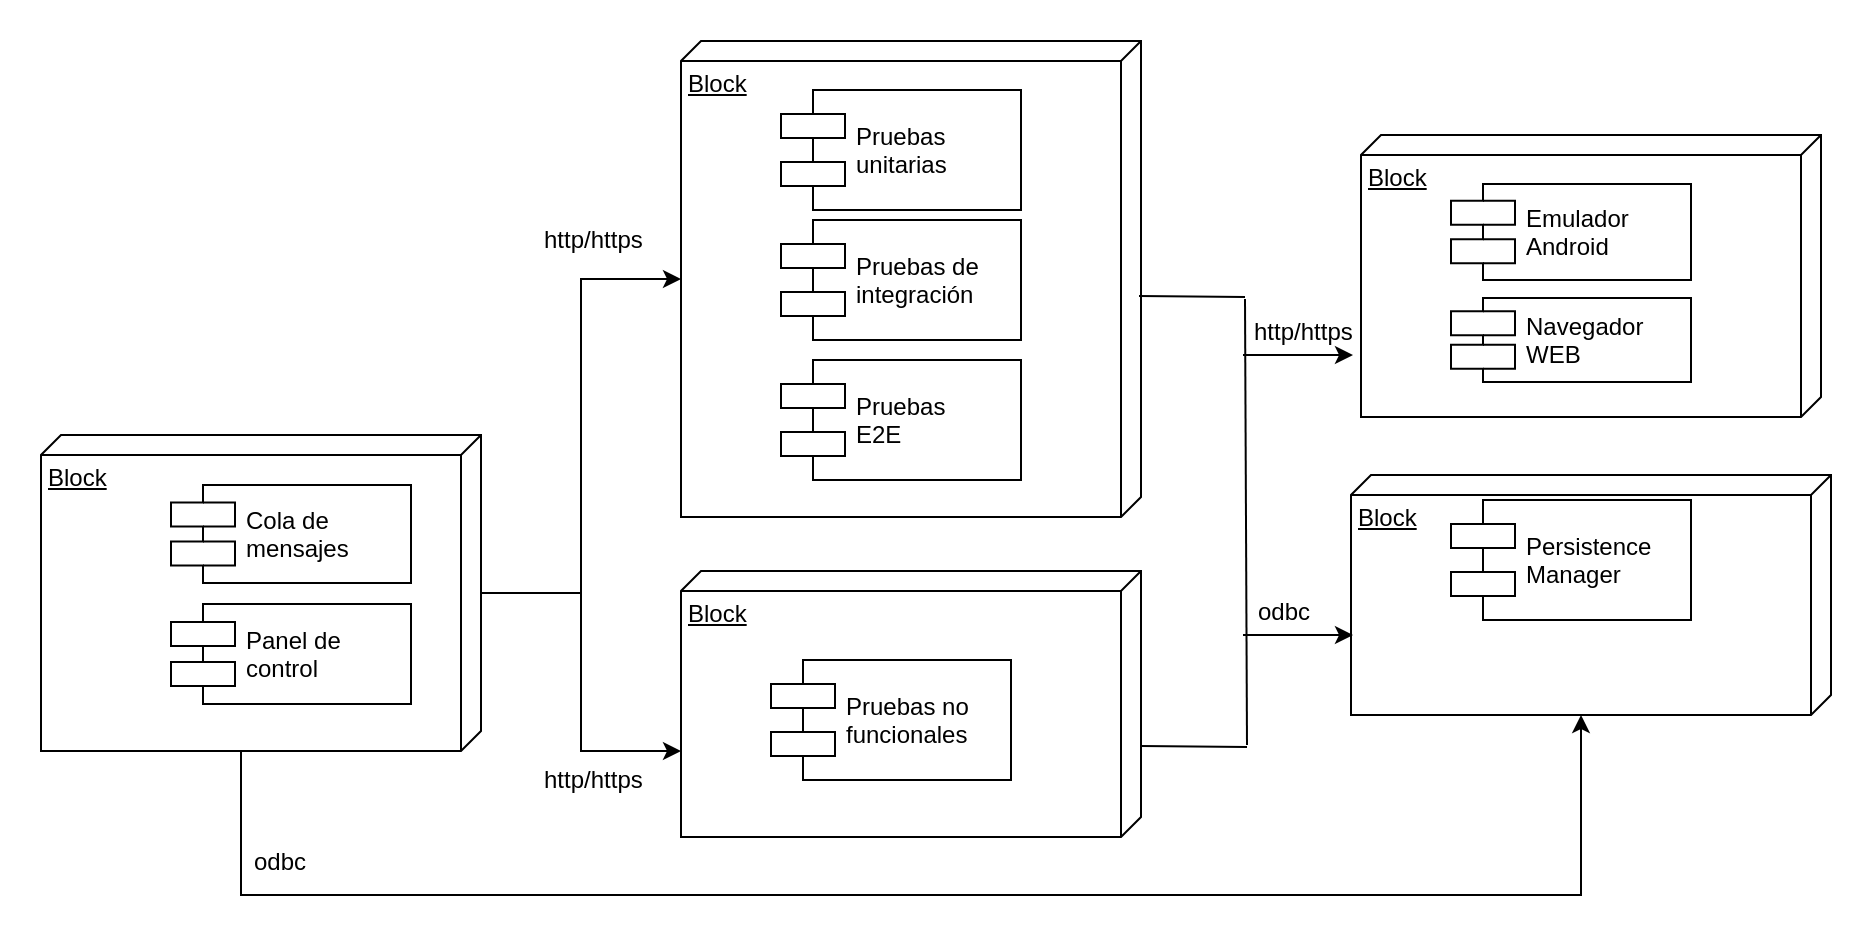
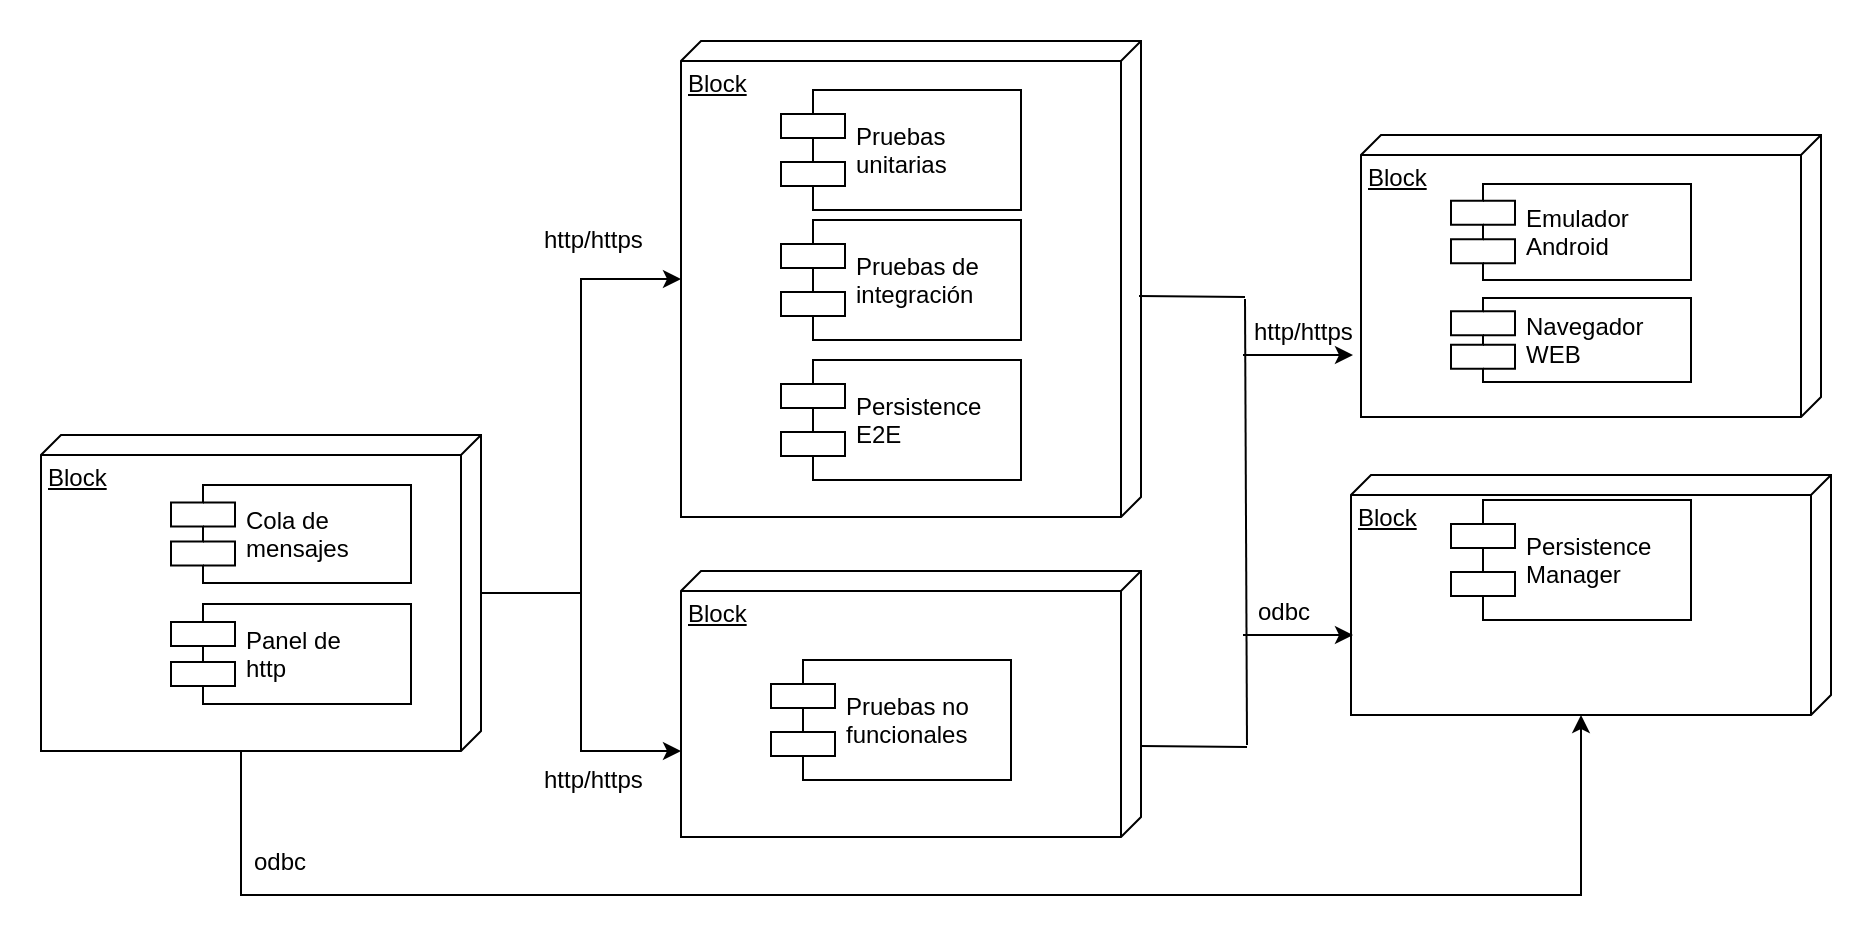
node "Pruebas E2E": label "Pruebas E2E" -> "Persistence E2E"
node "Panel de control": label "Panel de control" -> "Panel de http"
